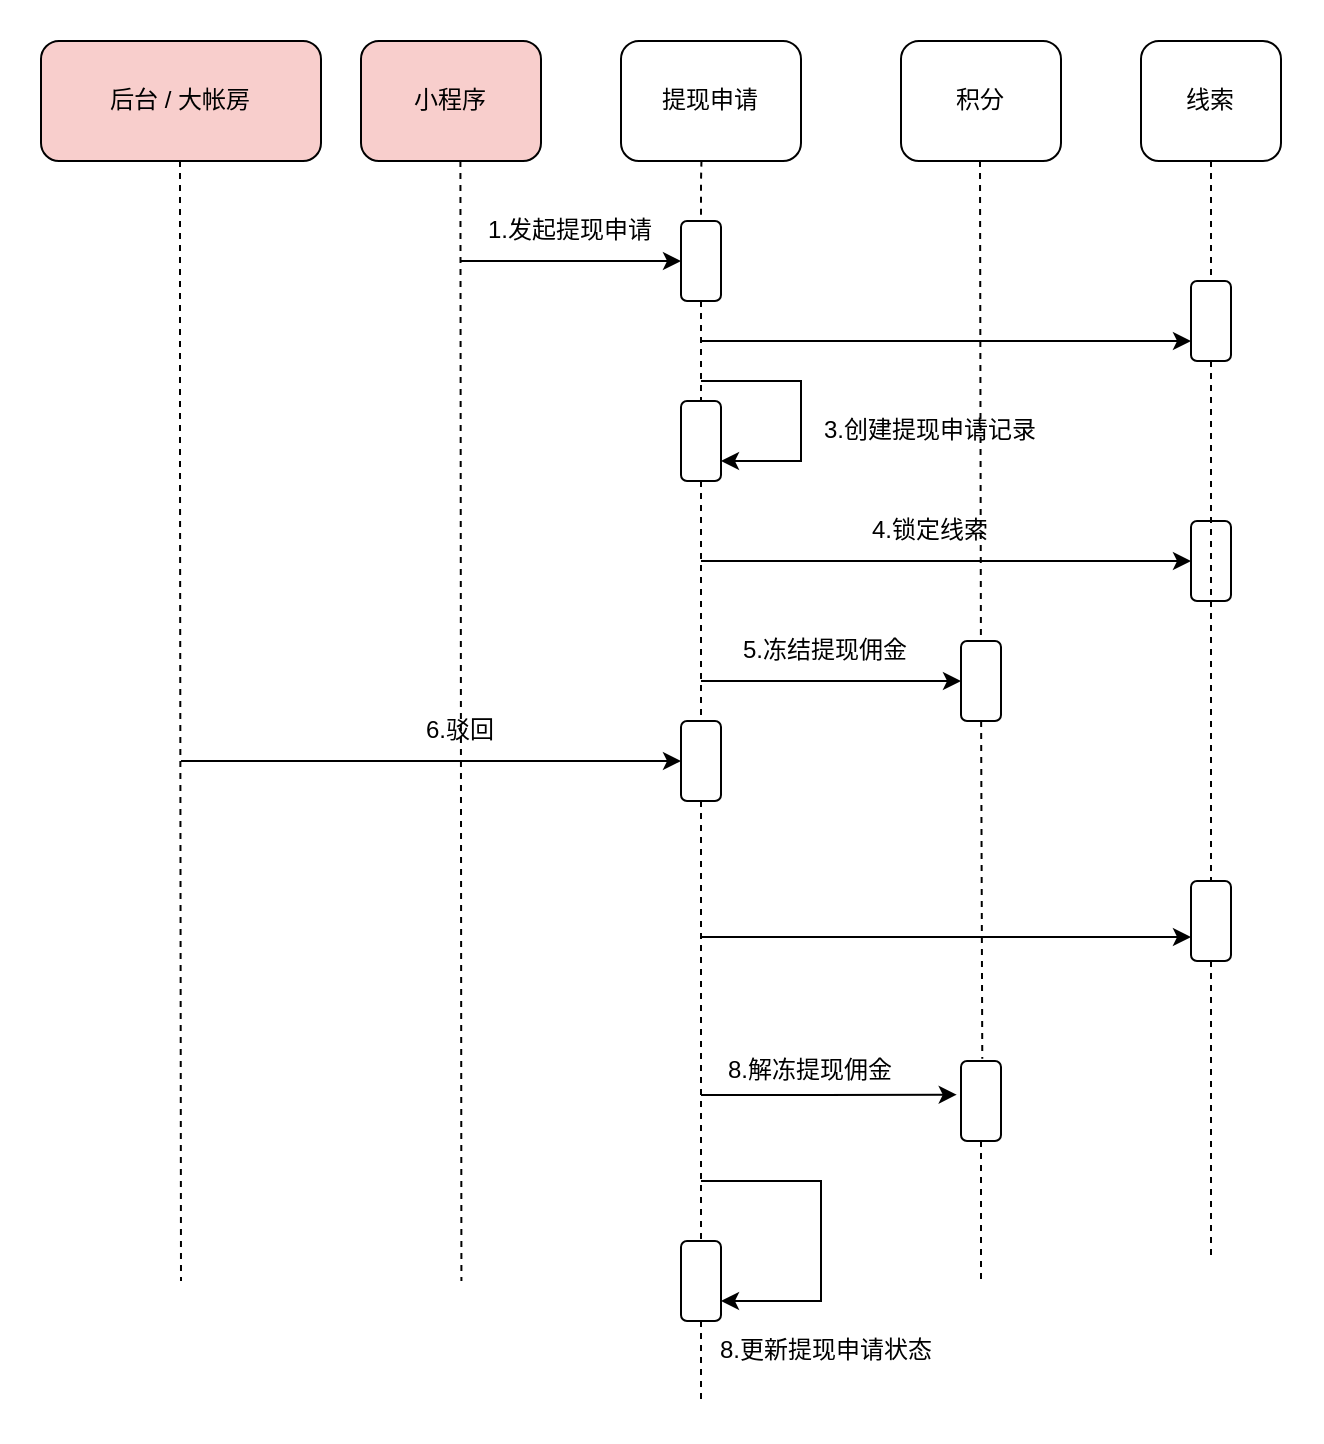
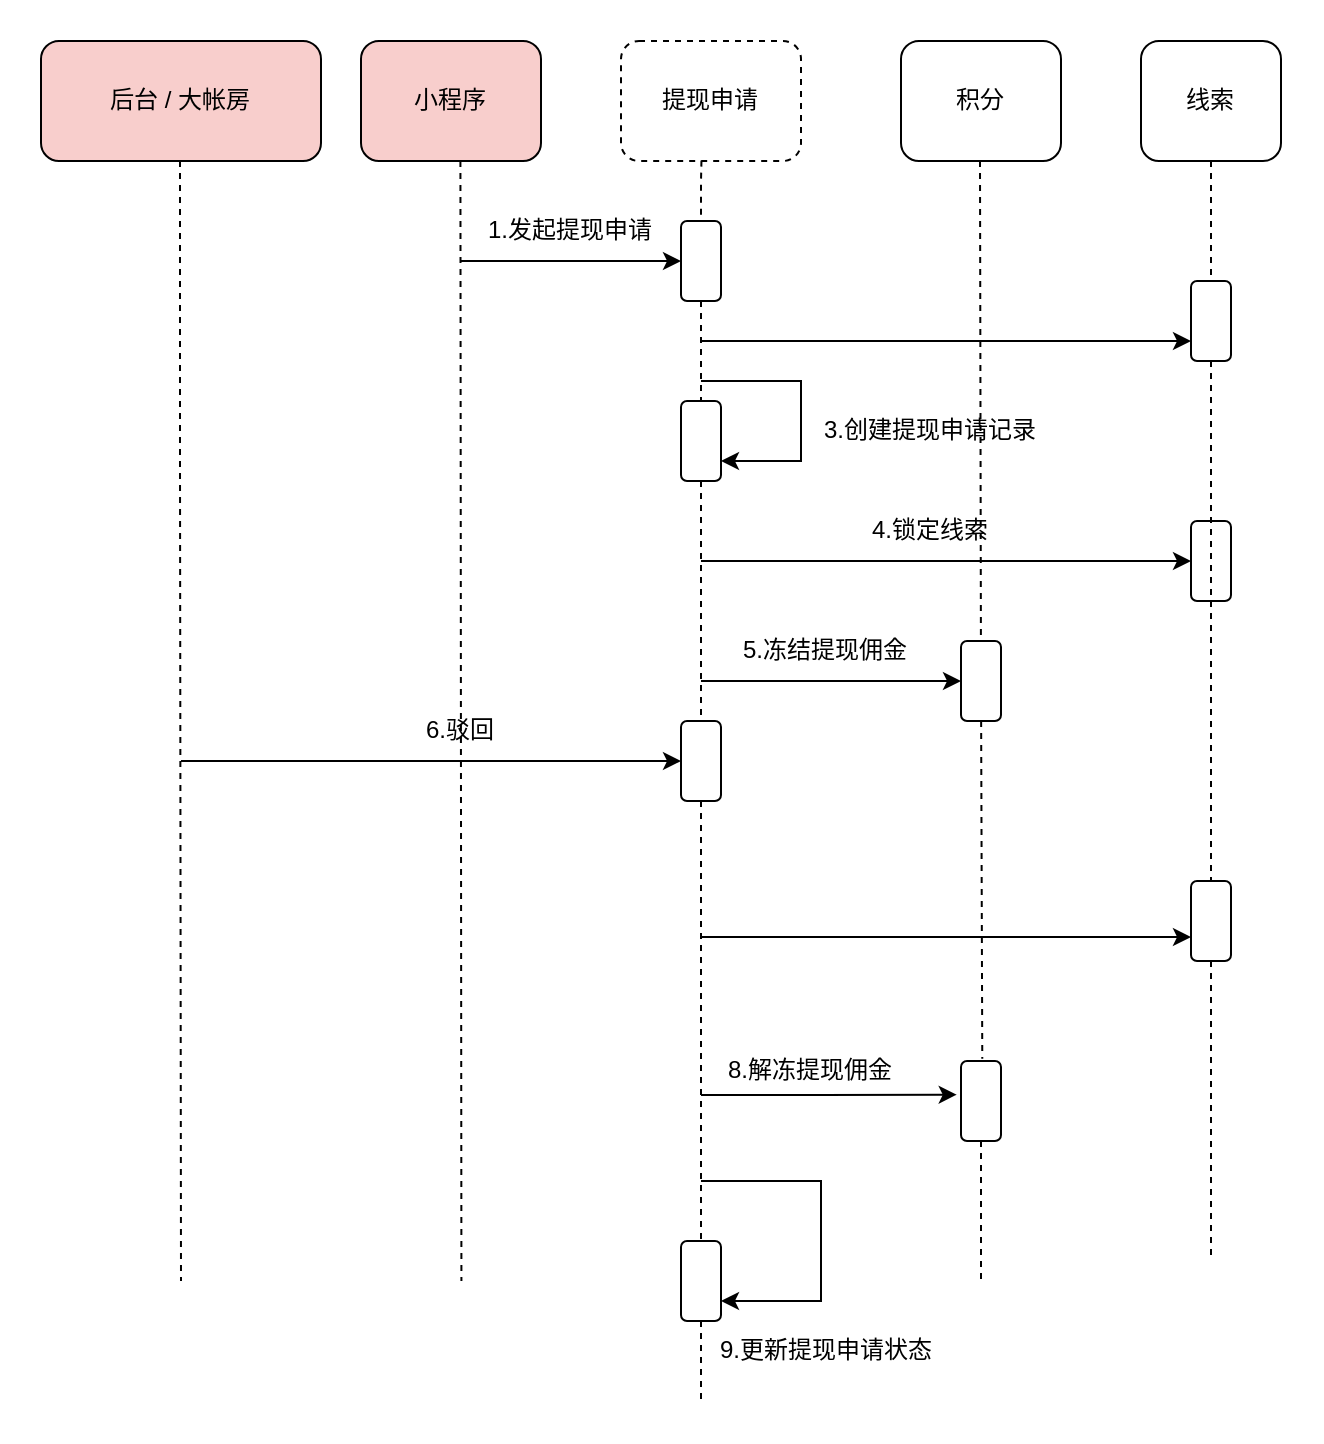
node "提现申请": style solid -> dashed
node "8.更新提现申请状态": label "8.更新提现申请状态" -> "9.更新提现申请状态"
